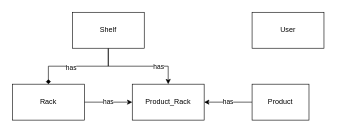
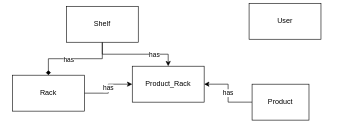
node "Shelf": moved (108, 30) -> (102, 24)
node "User": moved (288, 30) -> (285, 21)
node "Rack": moved (48, 102) -> (48, 93)
node "Product_Rack": moved (168, 102) -> (168, 84)
